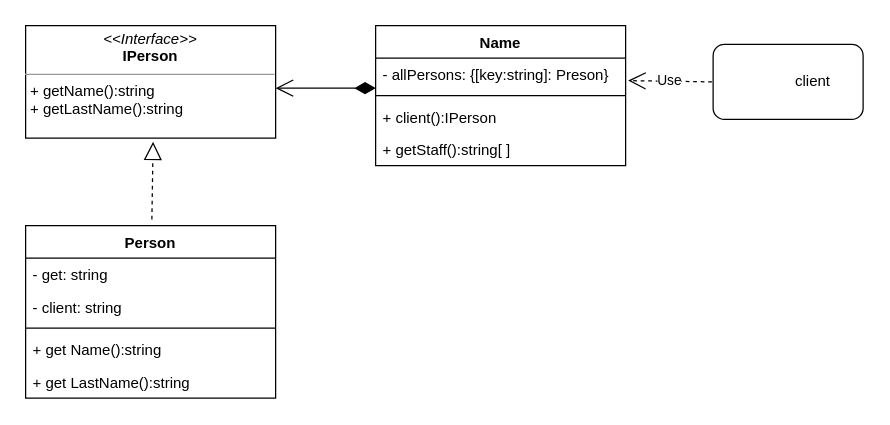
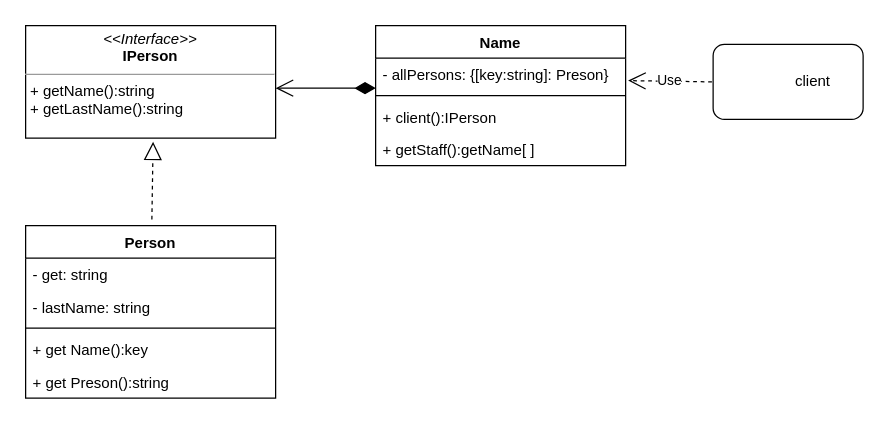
node "+ getStaff():string[ ]": label "+ getStaff():string[ ]" -> "+ getStaff():getName[ ]"
node "- client: string": label "- client: string" -> "- lastName: string"
node "+ get Name():string": label "+ get Name():string" -> "+ get Name():key"
node "+ get LastName():string": label "+ get LastName():string" -> "+ get Preson():string"
